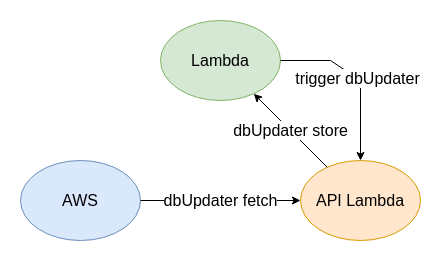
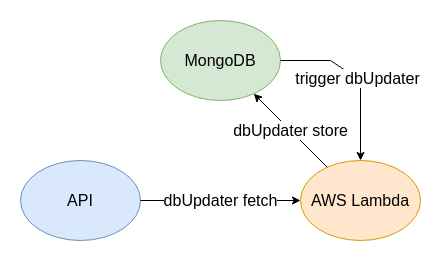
node "Lambda": label "Lambda" -> "MongoDB"
node "AWS": label "AWS" -> "API"
node "API Lambda": label "API Lambda" -> "AWS Lambda"
